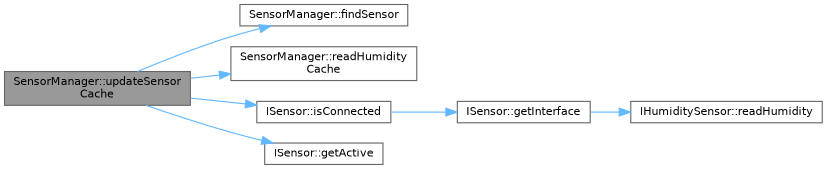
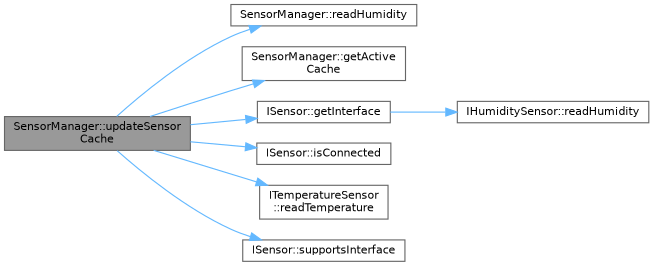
node "SensorManager::findSensor": label "SensorManager::findSensor" -> "SensorManager::readHumidity"
node "SensorManager::readHumidity Cache": label "SensorManager::readHumidity Cache" -> "SensorManager::getActive Cache"
edge "ISensor::isConnected" -> "ISensor::getInterface": now "SensorManager::updateSensor Cache" -> "ISensor::getInterface"
node "ISensor::getActive": label "ISensor::getActive" -> "ISensor::supportsInterface"
node "ITemperatureSensor ::readTemperature": added
